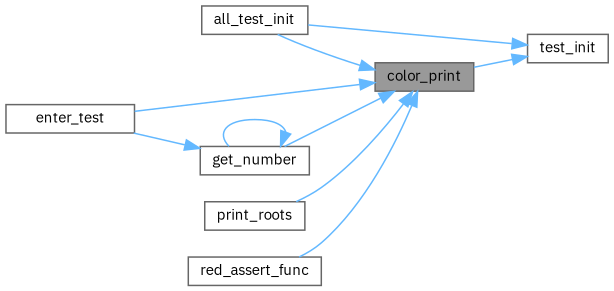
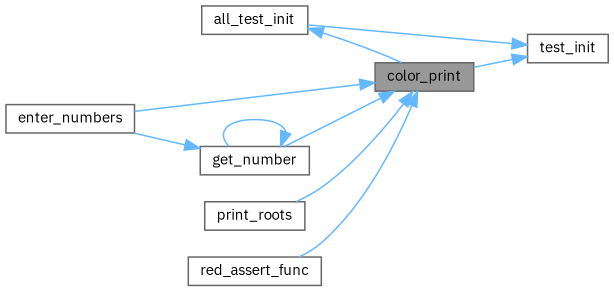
edge "all_test_init" -> "color_print": reversed
node "enter_test": label "enter_test" -> "enter_numbers"
